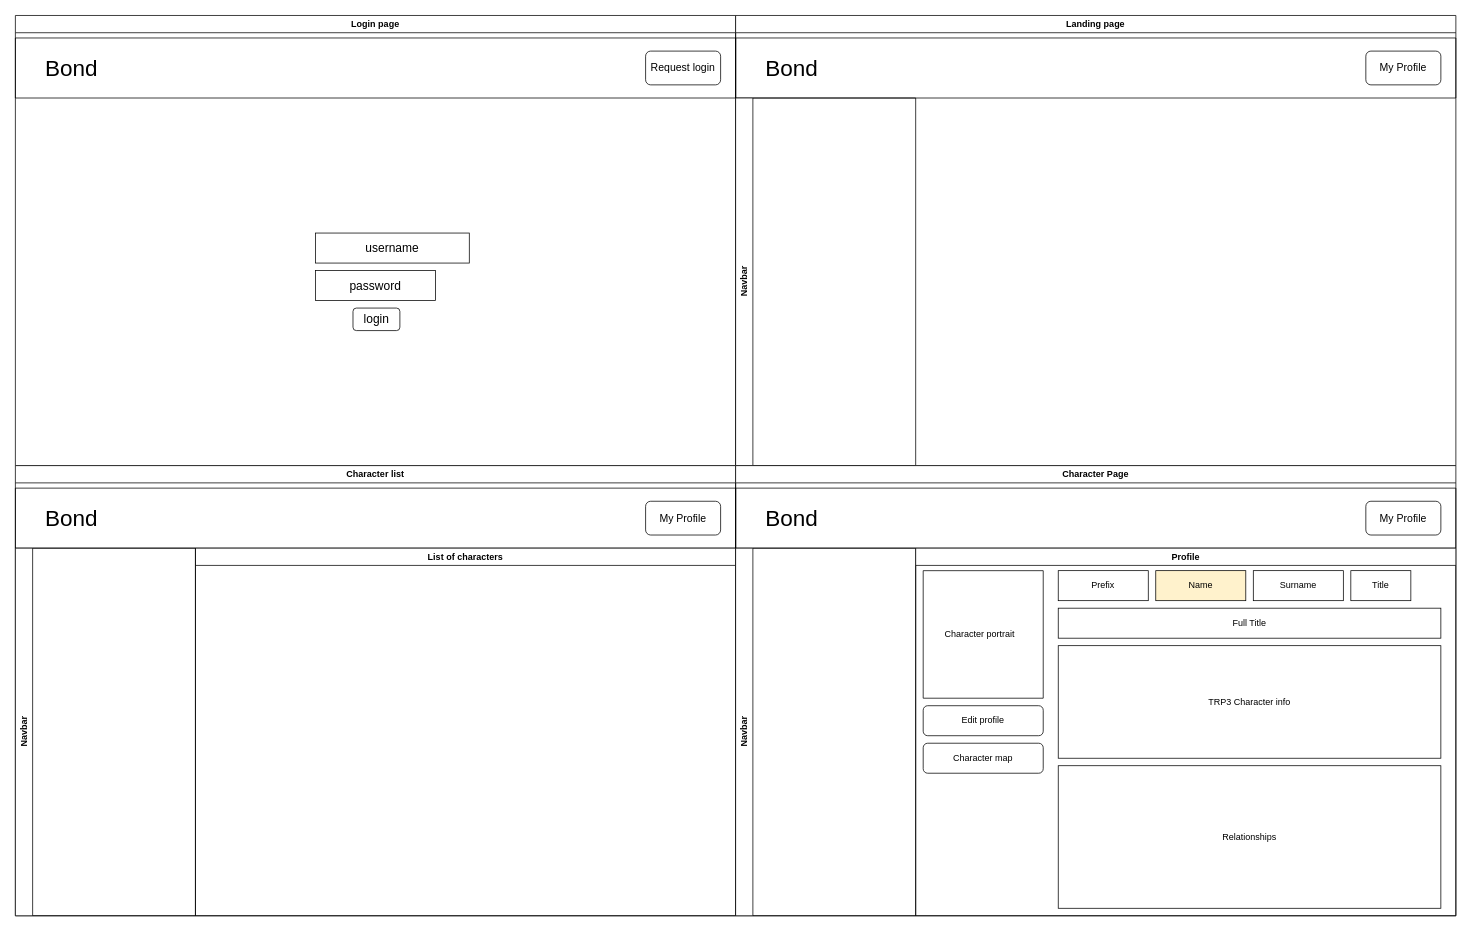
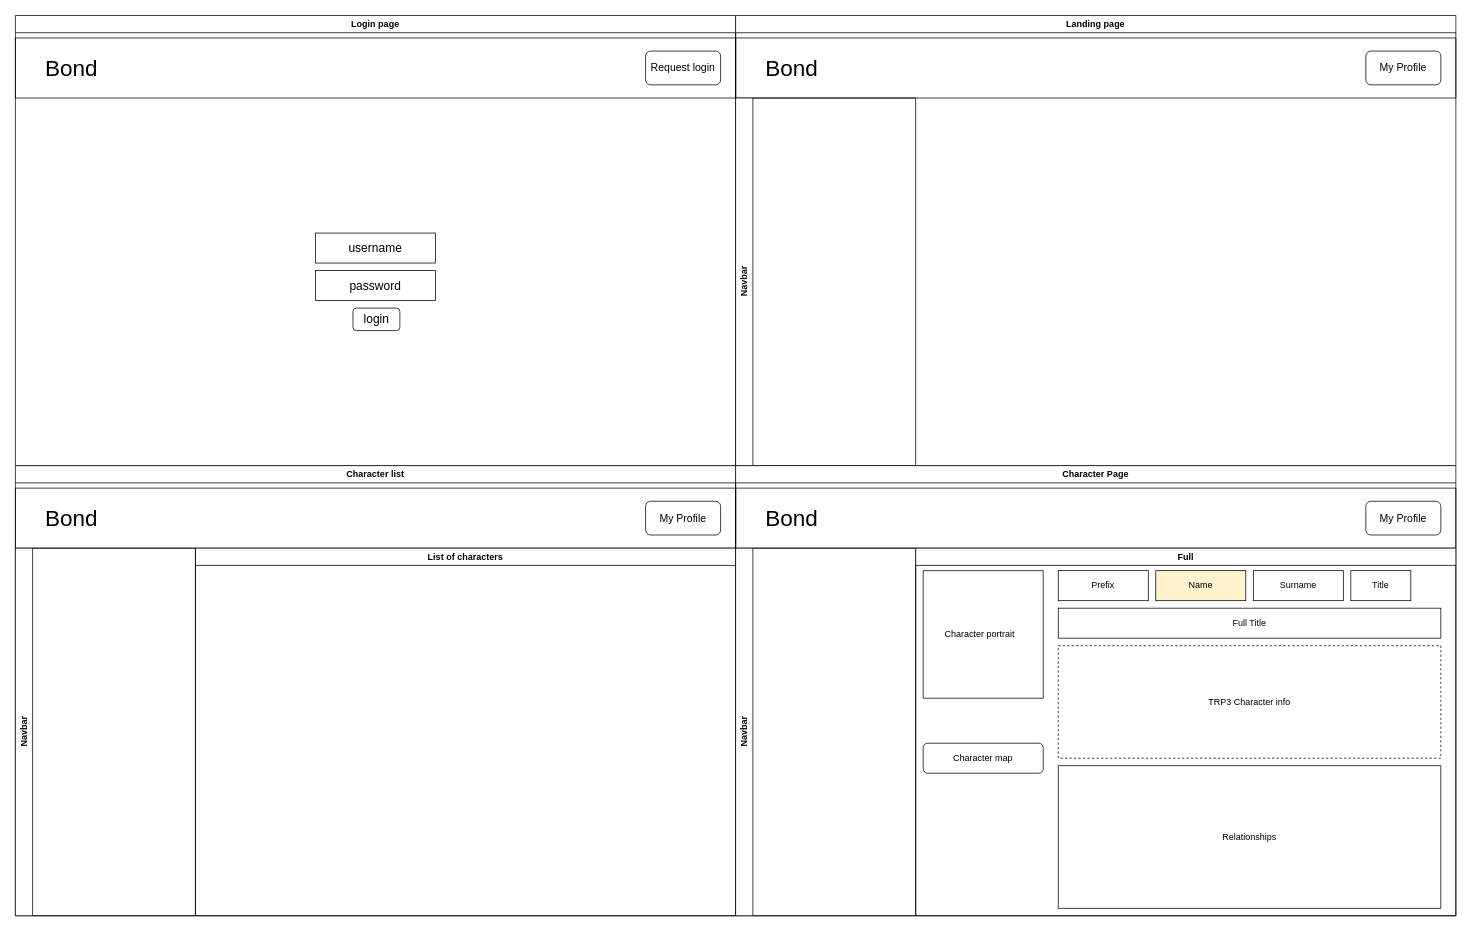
node "username": size 154x30 -> 120x30
node "Profile": label "Profile" -> "Full"
node "TRP3 Character info": style solid -> dashed
node "Edit profile": removed
